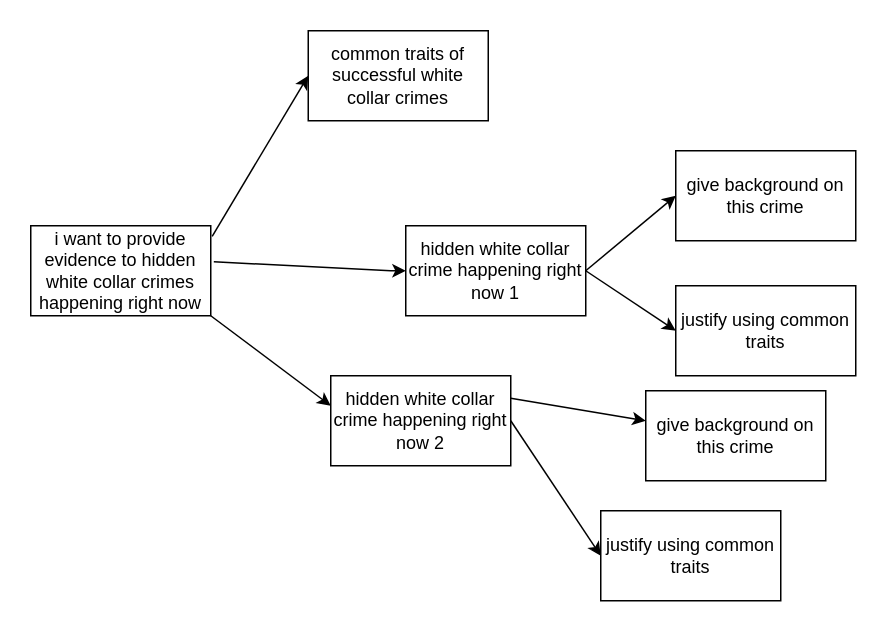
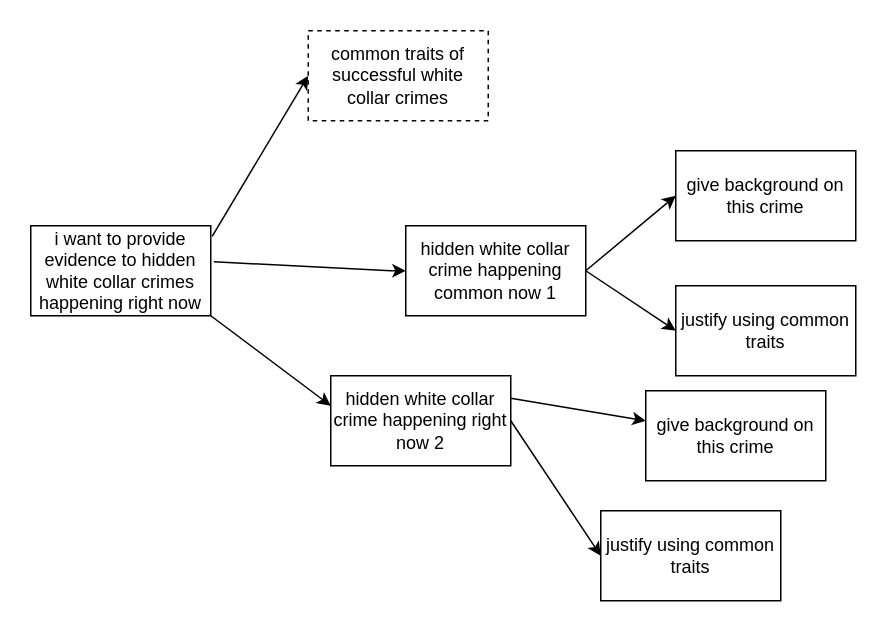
node "common traits of successful white collar crimes": style solid -> dashed
node "hidden white collar crime happening right now 1": label "hidden white collar crime happening right now 1" -> "hidden white collar crime happening common now 1"
